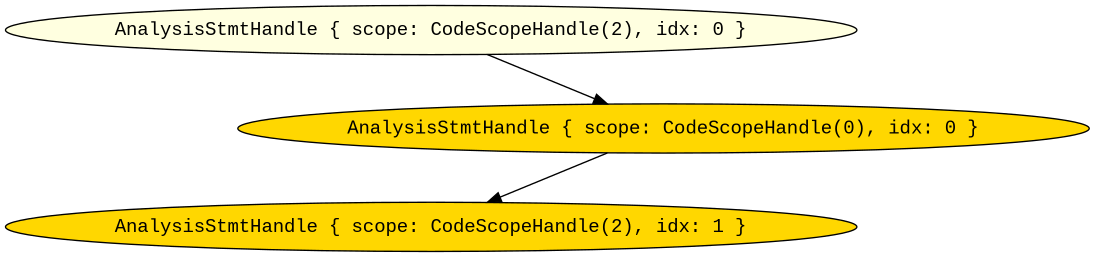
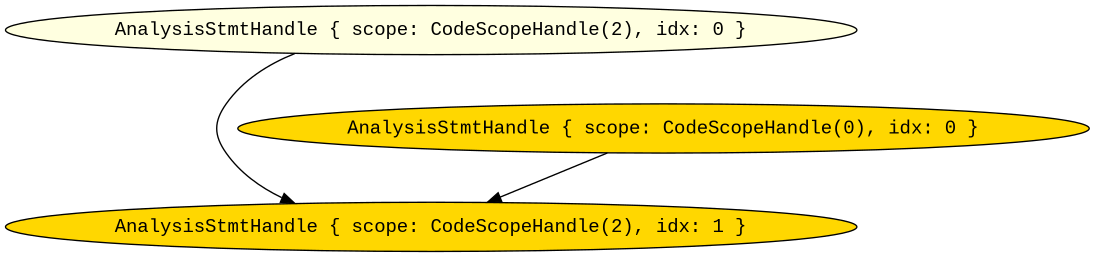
edge "AnalysisStmtHandle { scope: CodeScopeHandle(2), idx: 0 }" -> "AnalysisStmtHandle { scope: CodeScopeHandle(0), idx: 0 }": now "AnalysisStmtHandle { scope: CodeScopeHandle(2), idx: 0 }" -> "AnalysisStmtHandle { scope: CodeScopeHandle(2), idx: 1 }"
